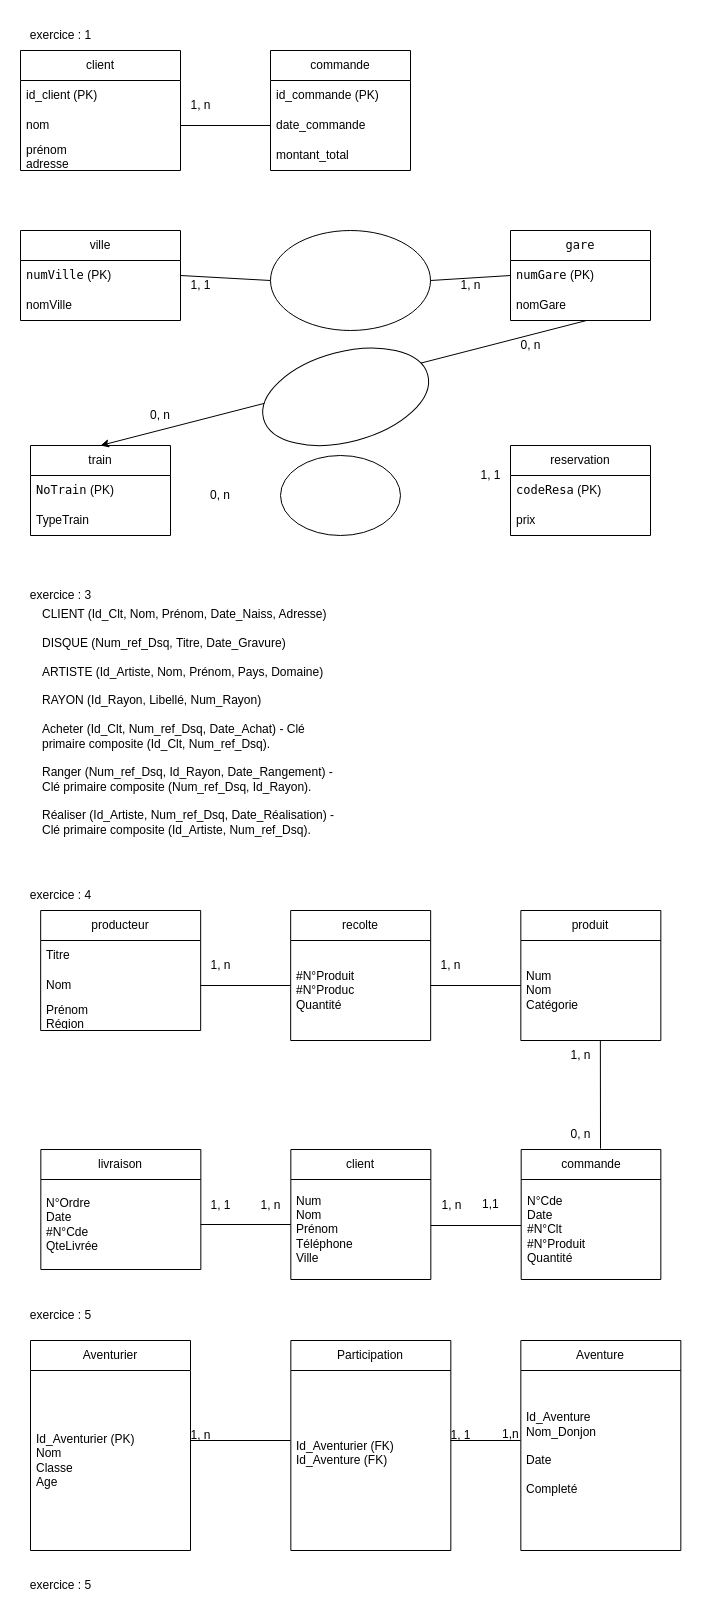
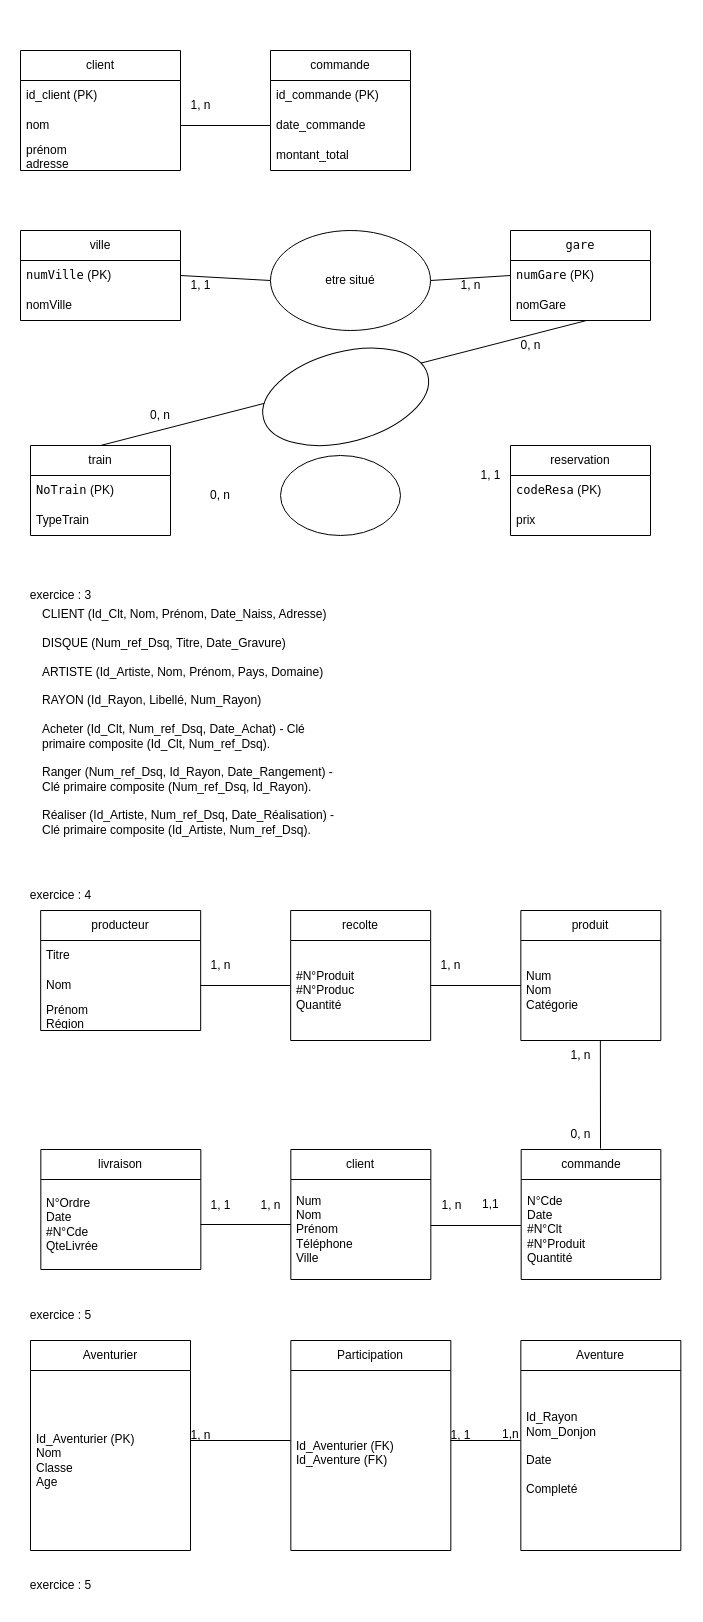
node "exercice : 1": removed
node "etre situé": added
edge "nomGare" -> "train": arrowhead classic -> none
node "Id_Aventure Nom_Donjon Date Completé": label "Id_Aventure Nom_Donjon Date Completé" -> "Id_Rayon Nom_Donjon Date Completé"
